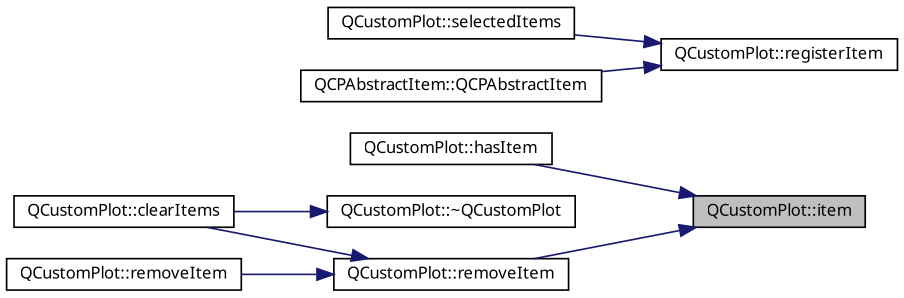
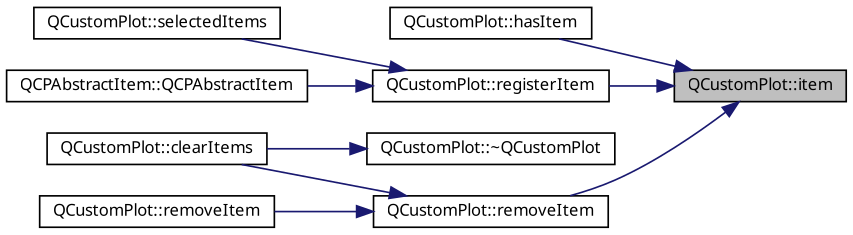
edge "QCustomPlot::registerItem" -> "QCustomPlot::item": added
